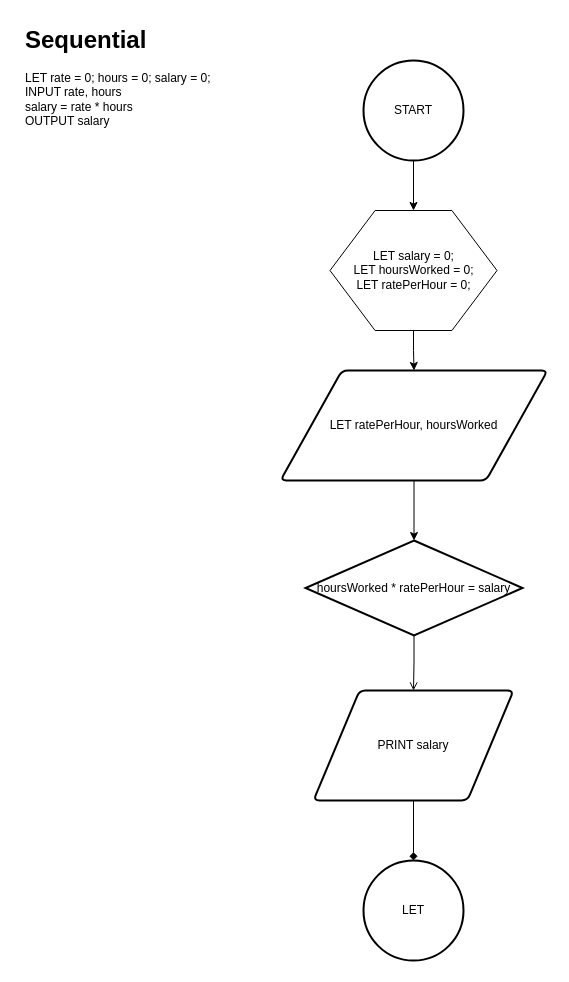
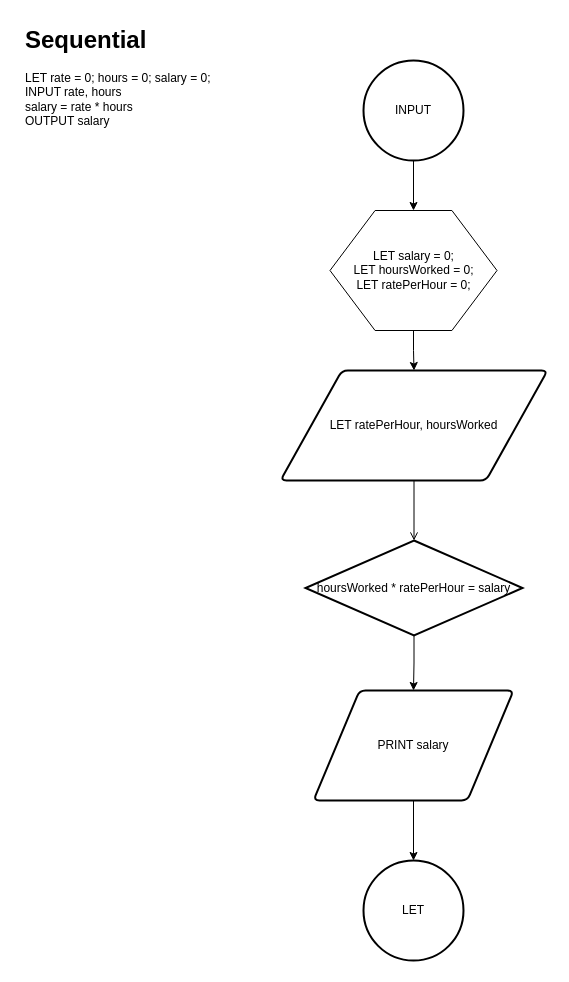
node "START": label "START" -> "INPUT"
edge "LET ratePerHour, hoursWorked" -> "hoursWorked * ratePerHour = salary": arrowhead classic -> open
edge "hoursWorked * ratePerHour = salary" -> "PRINT salary": arrowhead open -> classic
edge "PRINT salary" -> "LET": arrowhead diamond -> classic
